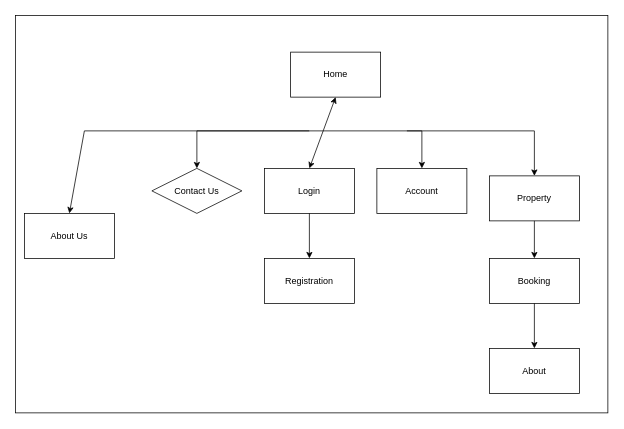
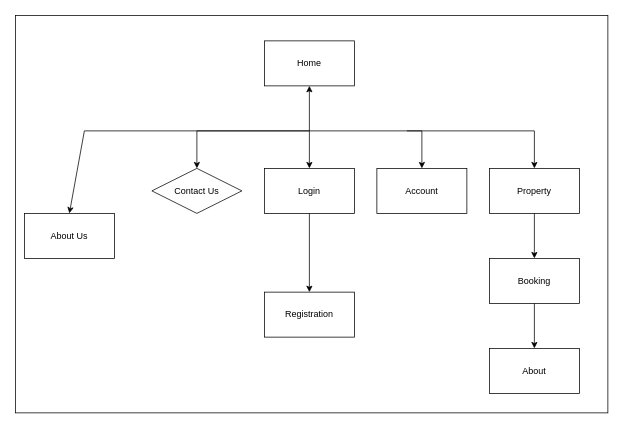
node "Home": moved (336, 75) -> (309, 63)
node "Property": moved (534, 198) -> (534, 191)
node "Registration": moved (309, 281) -> (309, 315)
